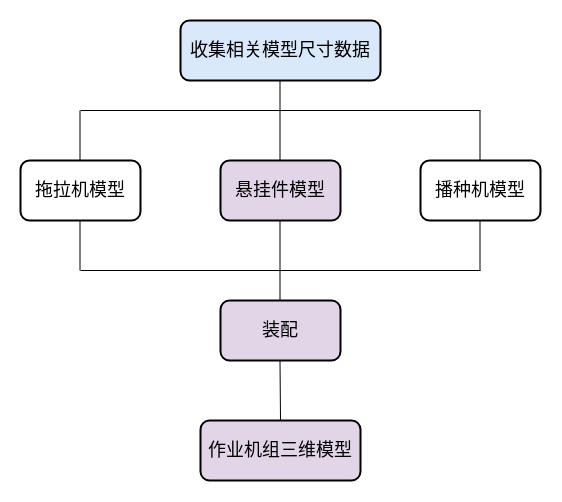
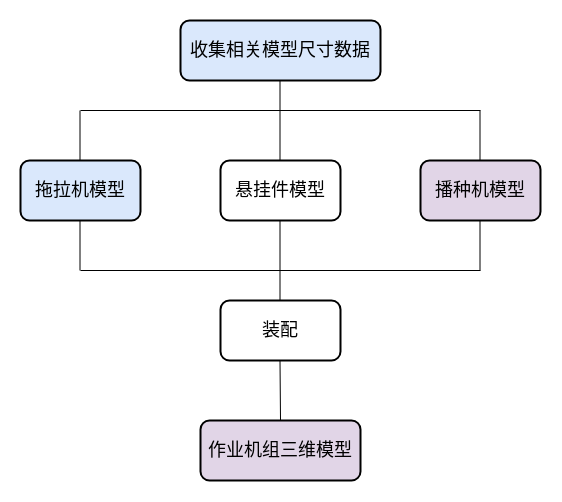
node "拖拉机模型": fillcolor #ffffff -> #dae8fc
node "悬挂件模型": fillcolor #e1d5e7 -> #ffffff
node "播种机模型": fillcolor #ffffff -> #e1d5e7
node "装配": fillcolor #e1d5e7 -> #ffffff
